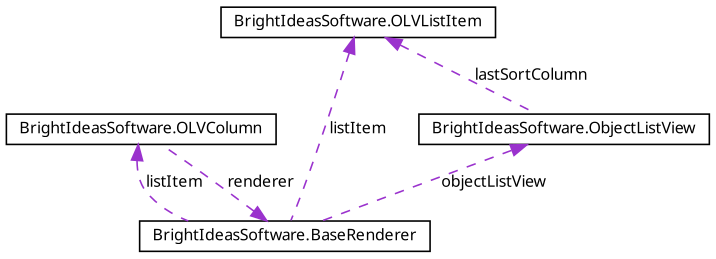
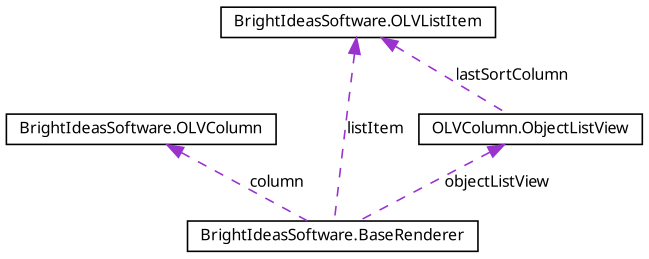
node "BrightIdeasSoftware.ObjectListView": label "BrightIdeasSoftware.ObjectListView" -> "OLVColumn.ObjectListView"
edge "BrightIdeasSoftware.OLVColumn" -> "BrightIdeasSoftware.BaseRenderer": removed, label "renderer"
edge "BrightIdeasSoftware.BaseRenderer" -> "BrightIdeasSoftware.OLVColumn": label "listItem" -> "column"
